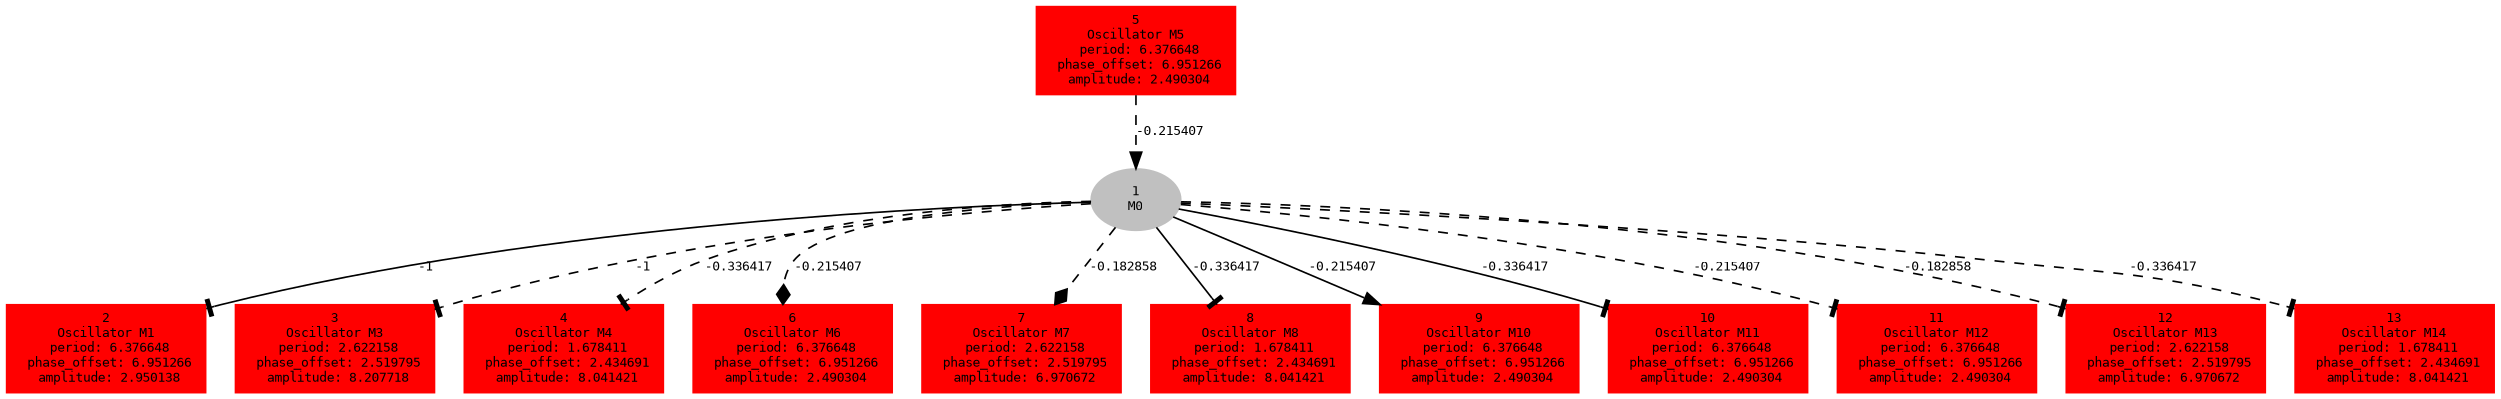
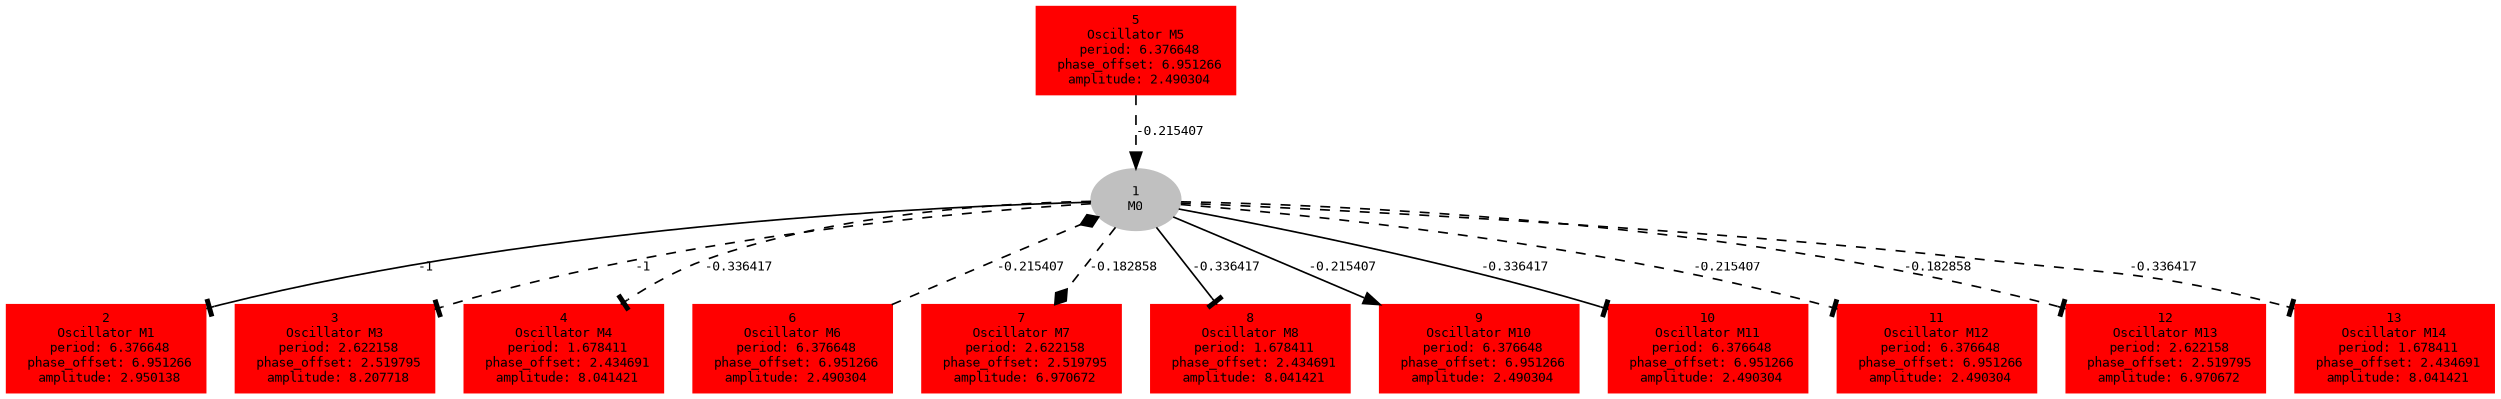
edge "1" -> "6": reversed
